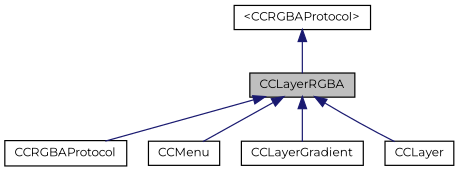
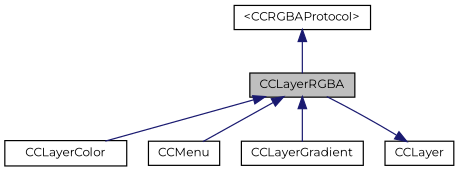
edge "CCLayer" -> "CCLayerRGBA": reversed
node "CCRGBAProtocol": label "CCRGBAProtocol" -> "CCLayerColor"
